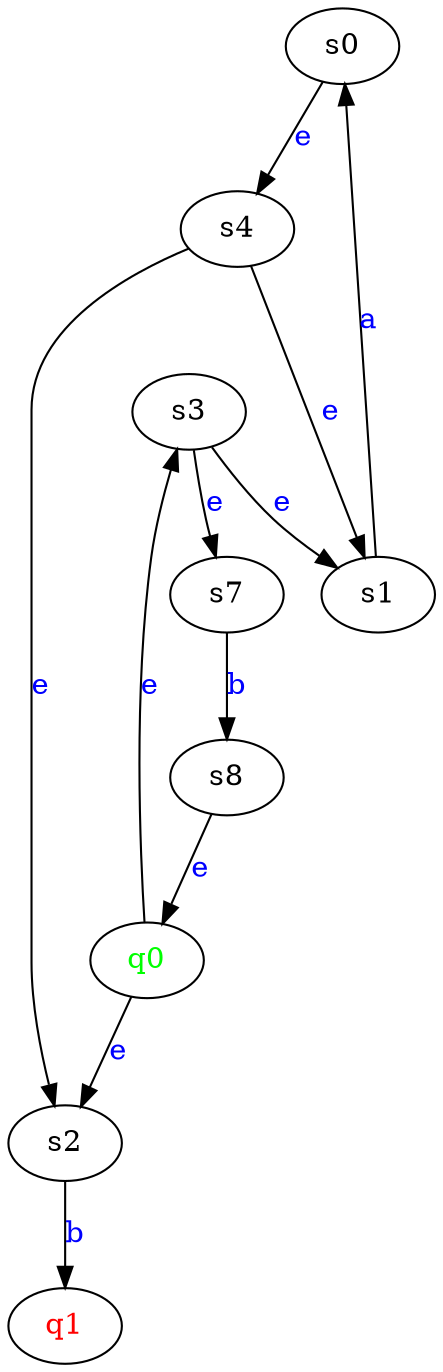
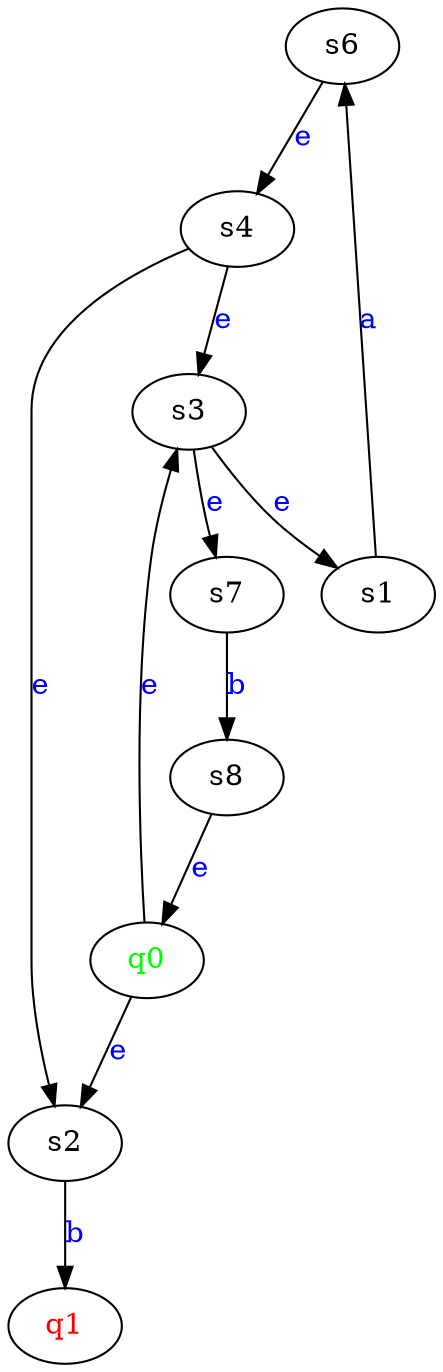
node "s0": label "s0" -> "s6"
edge "s4" -> "s1": now "s4" -> "s3"
